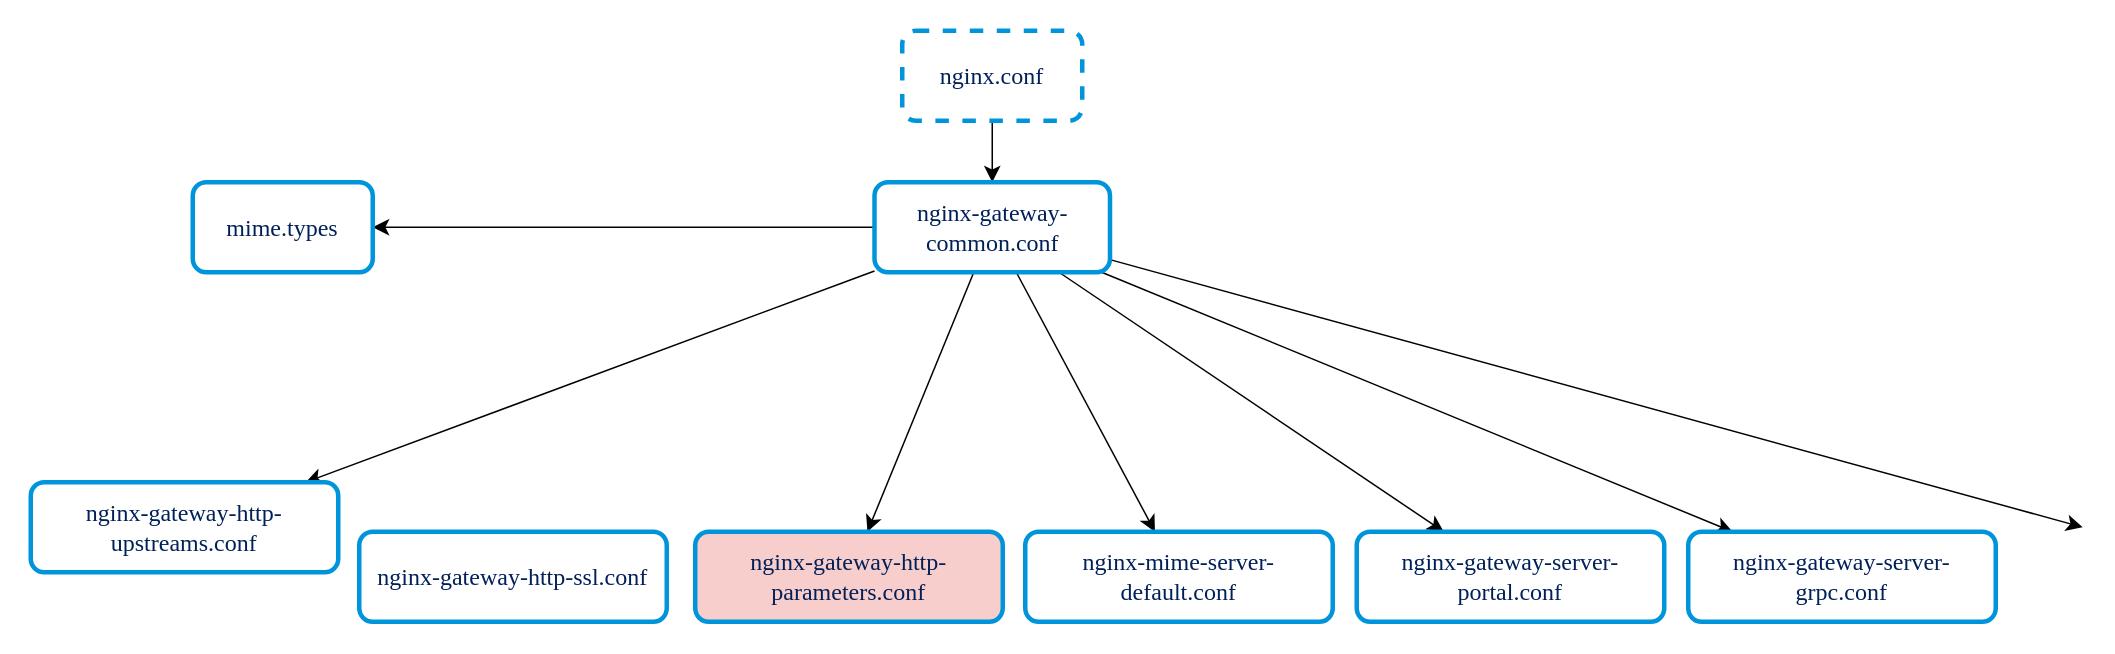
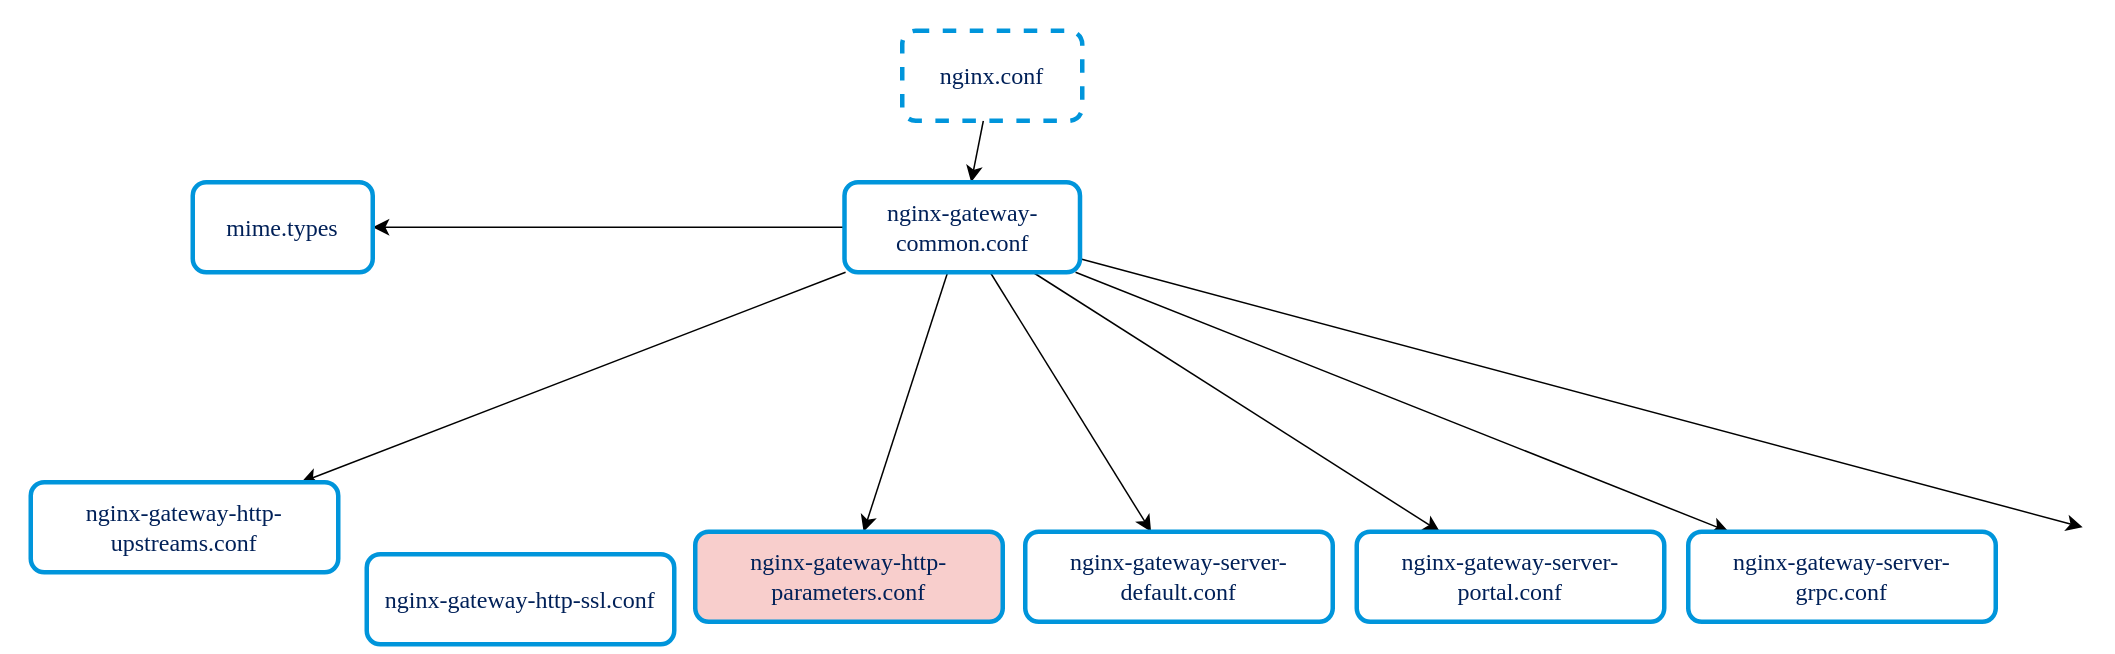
node "nginx-gateway-common.conf": moved (992, 227) -> (962, 227)
node "nginx-gateway-http-ssl.conf": moved (513, 577) -> (521, 599)
node "nginx-mime-server-default.conf": label "nginx-mime-server-default.conf" -> "nginx-gateway-server-default.conf"
